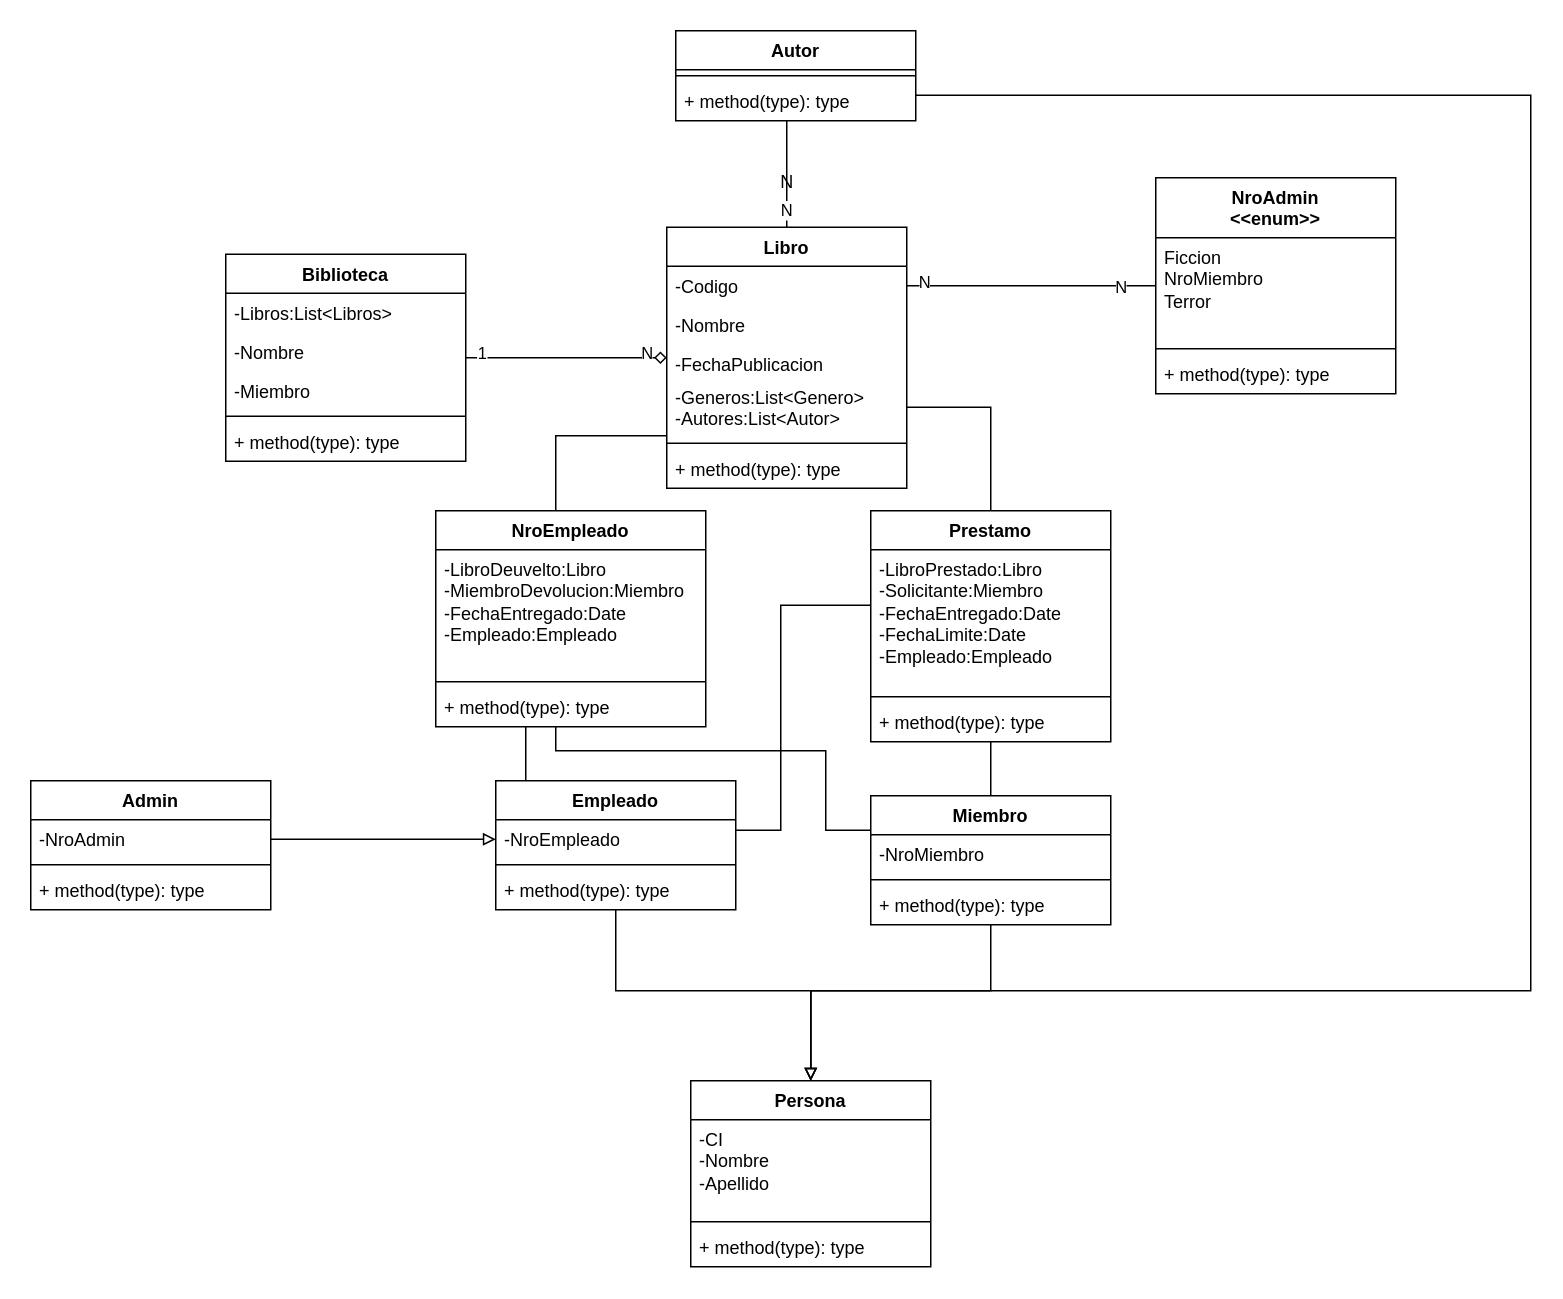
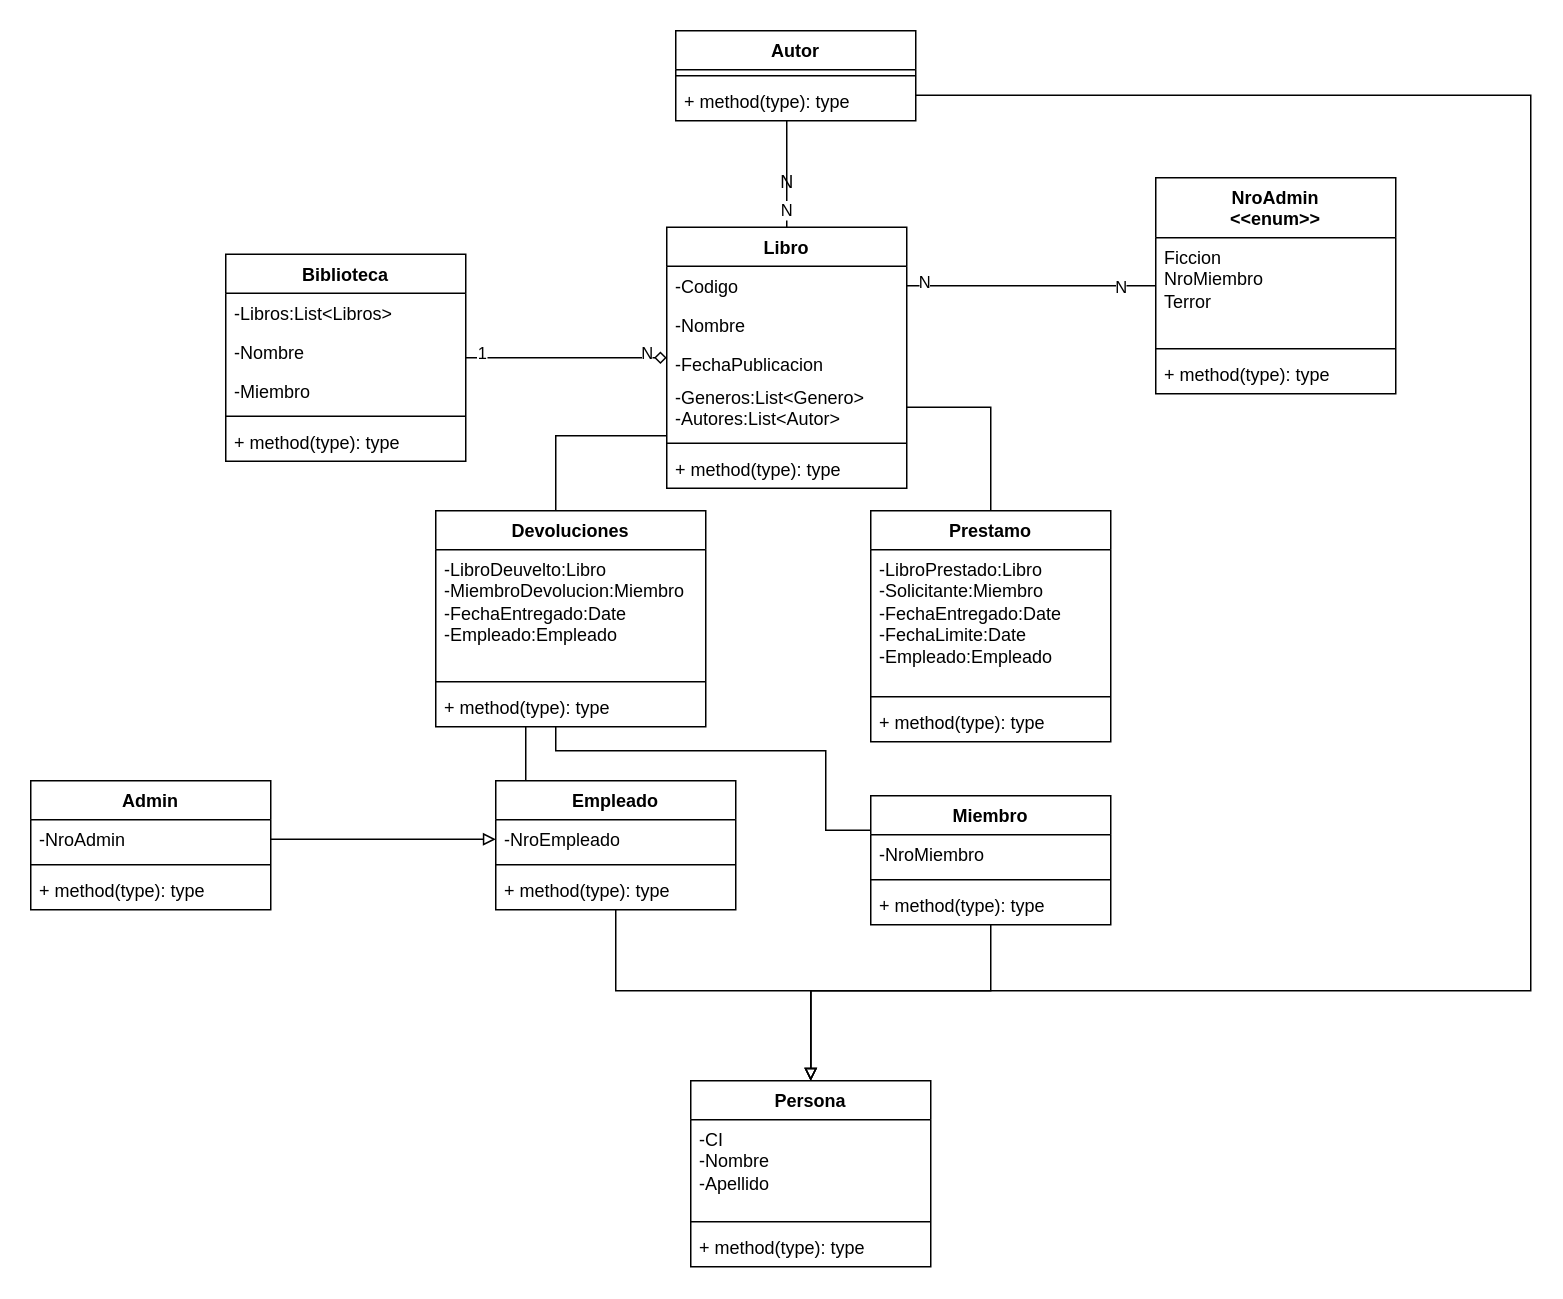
node "NroEmpleado": label "NroEmpleado" -> "Devoluciones"
edge "Prestamo" -- "Empleado": removed
edge "Prestamo" -- "Miembro": removed
